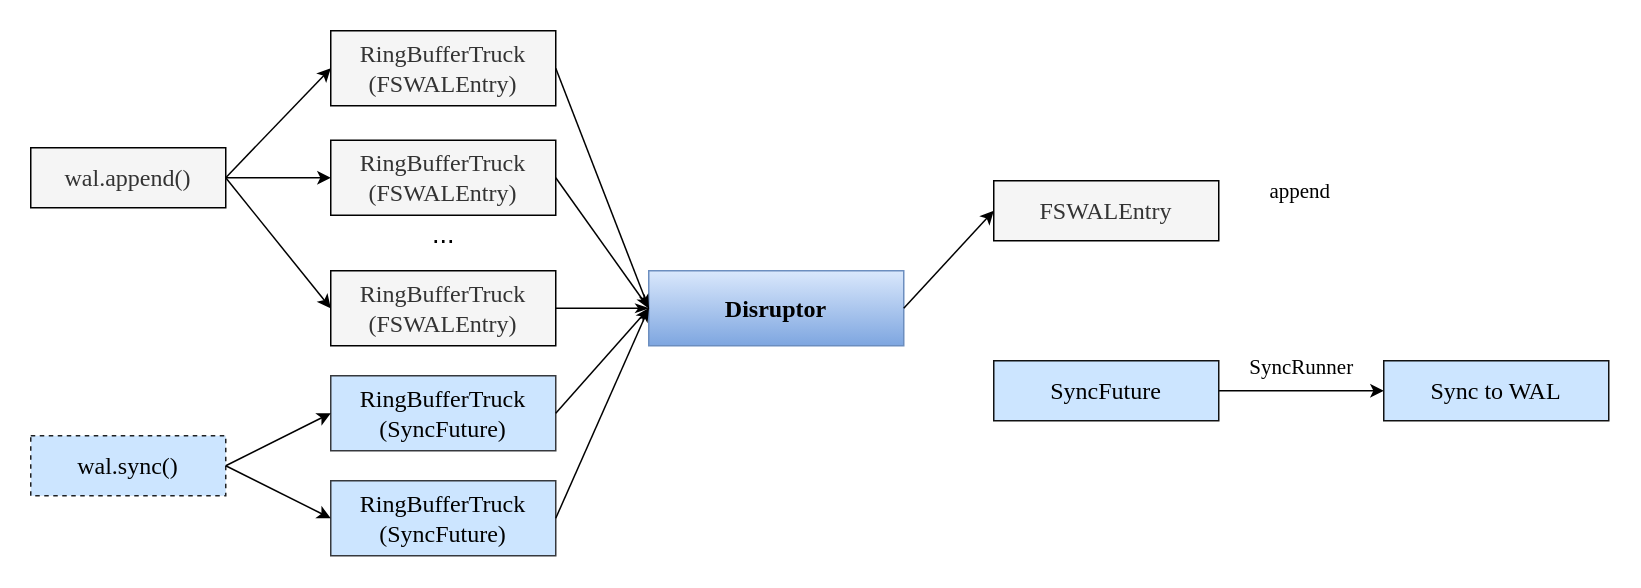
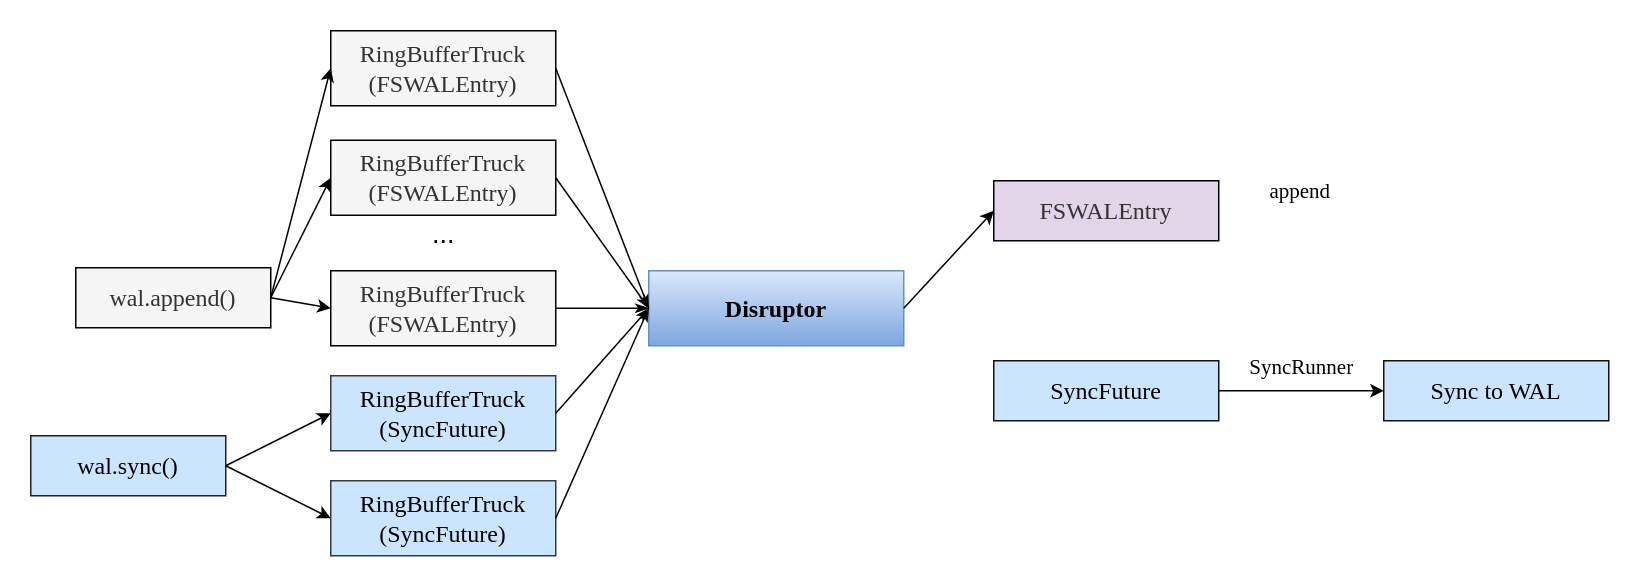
node "wal.append()": moved (128, 178) -> (173, 298)
node "FSWALEntry": fillcolor #f5f5f5 -> #e1d5e7
node "wal.sync()": style dashed -> solid
